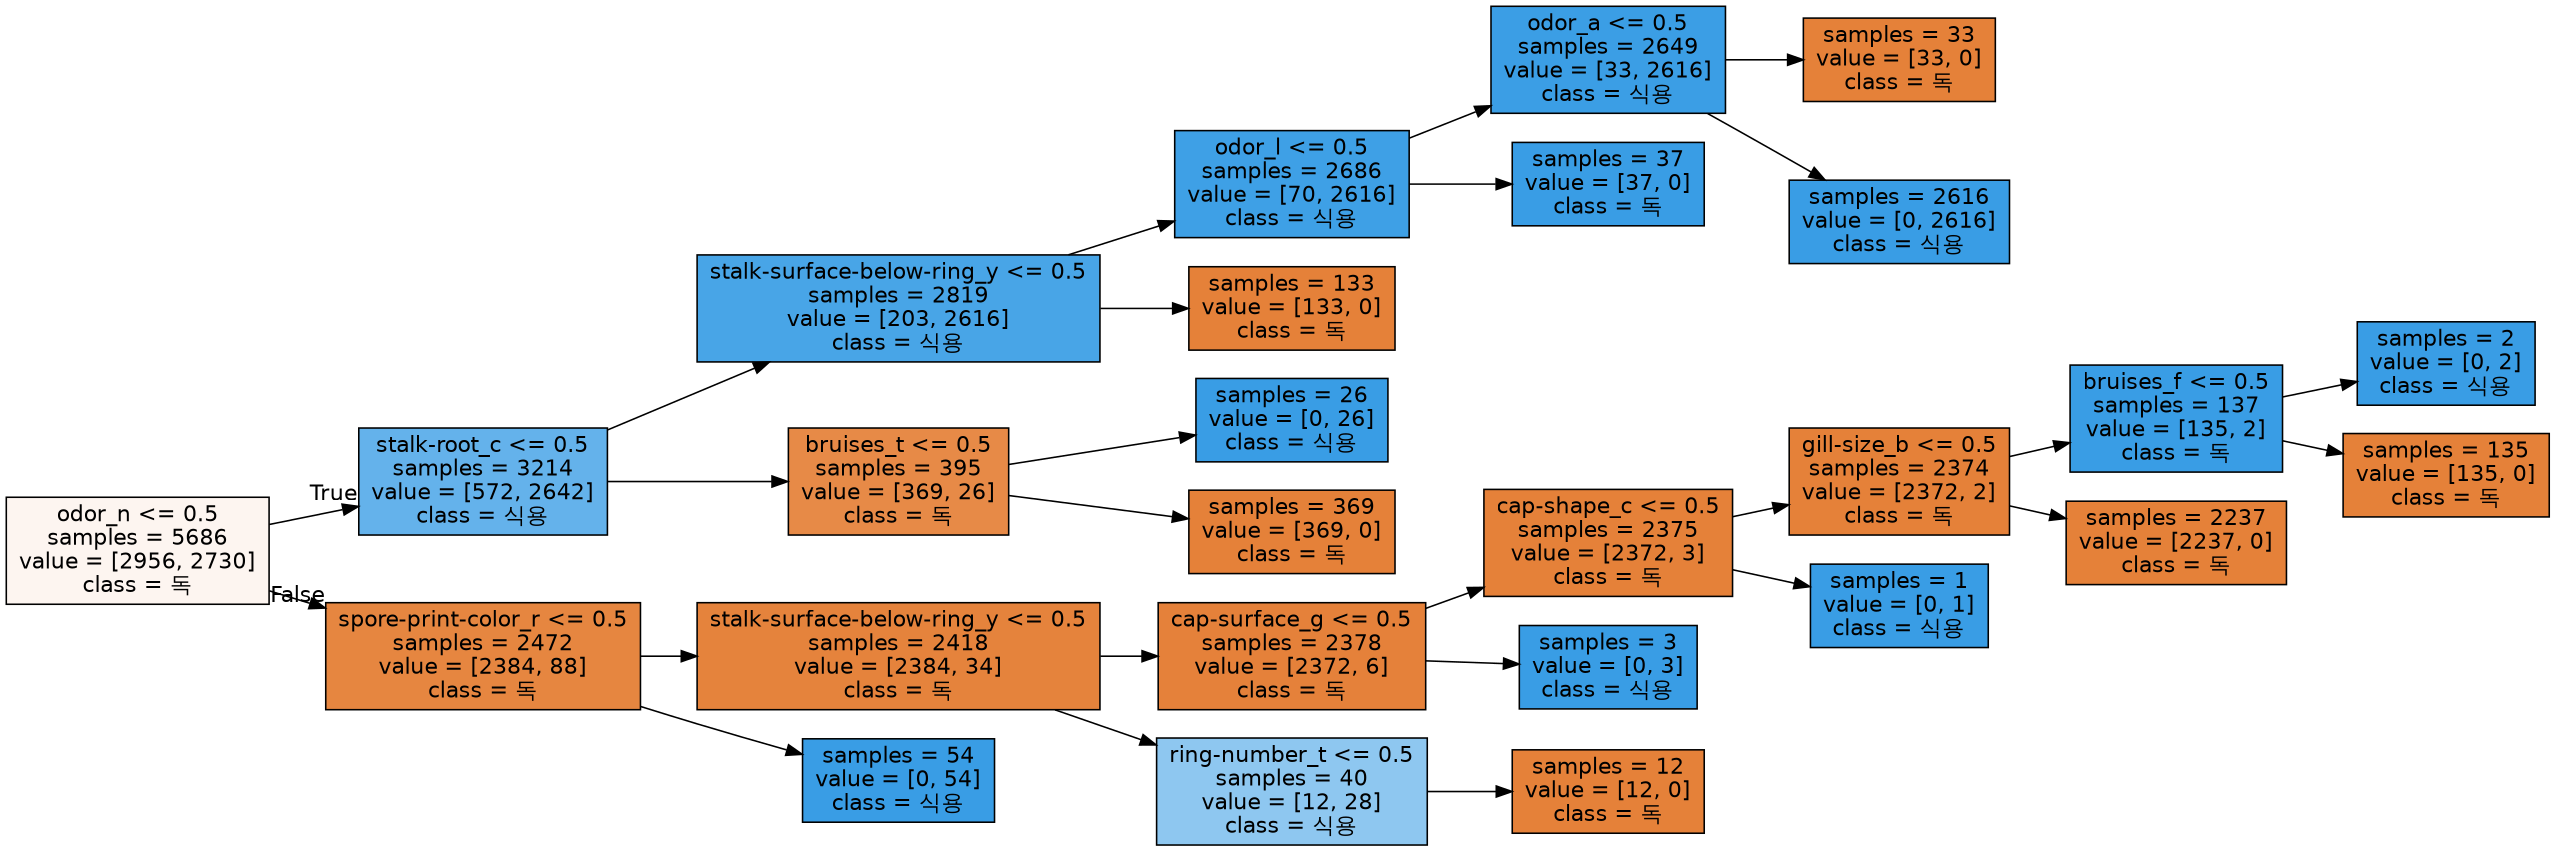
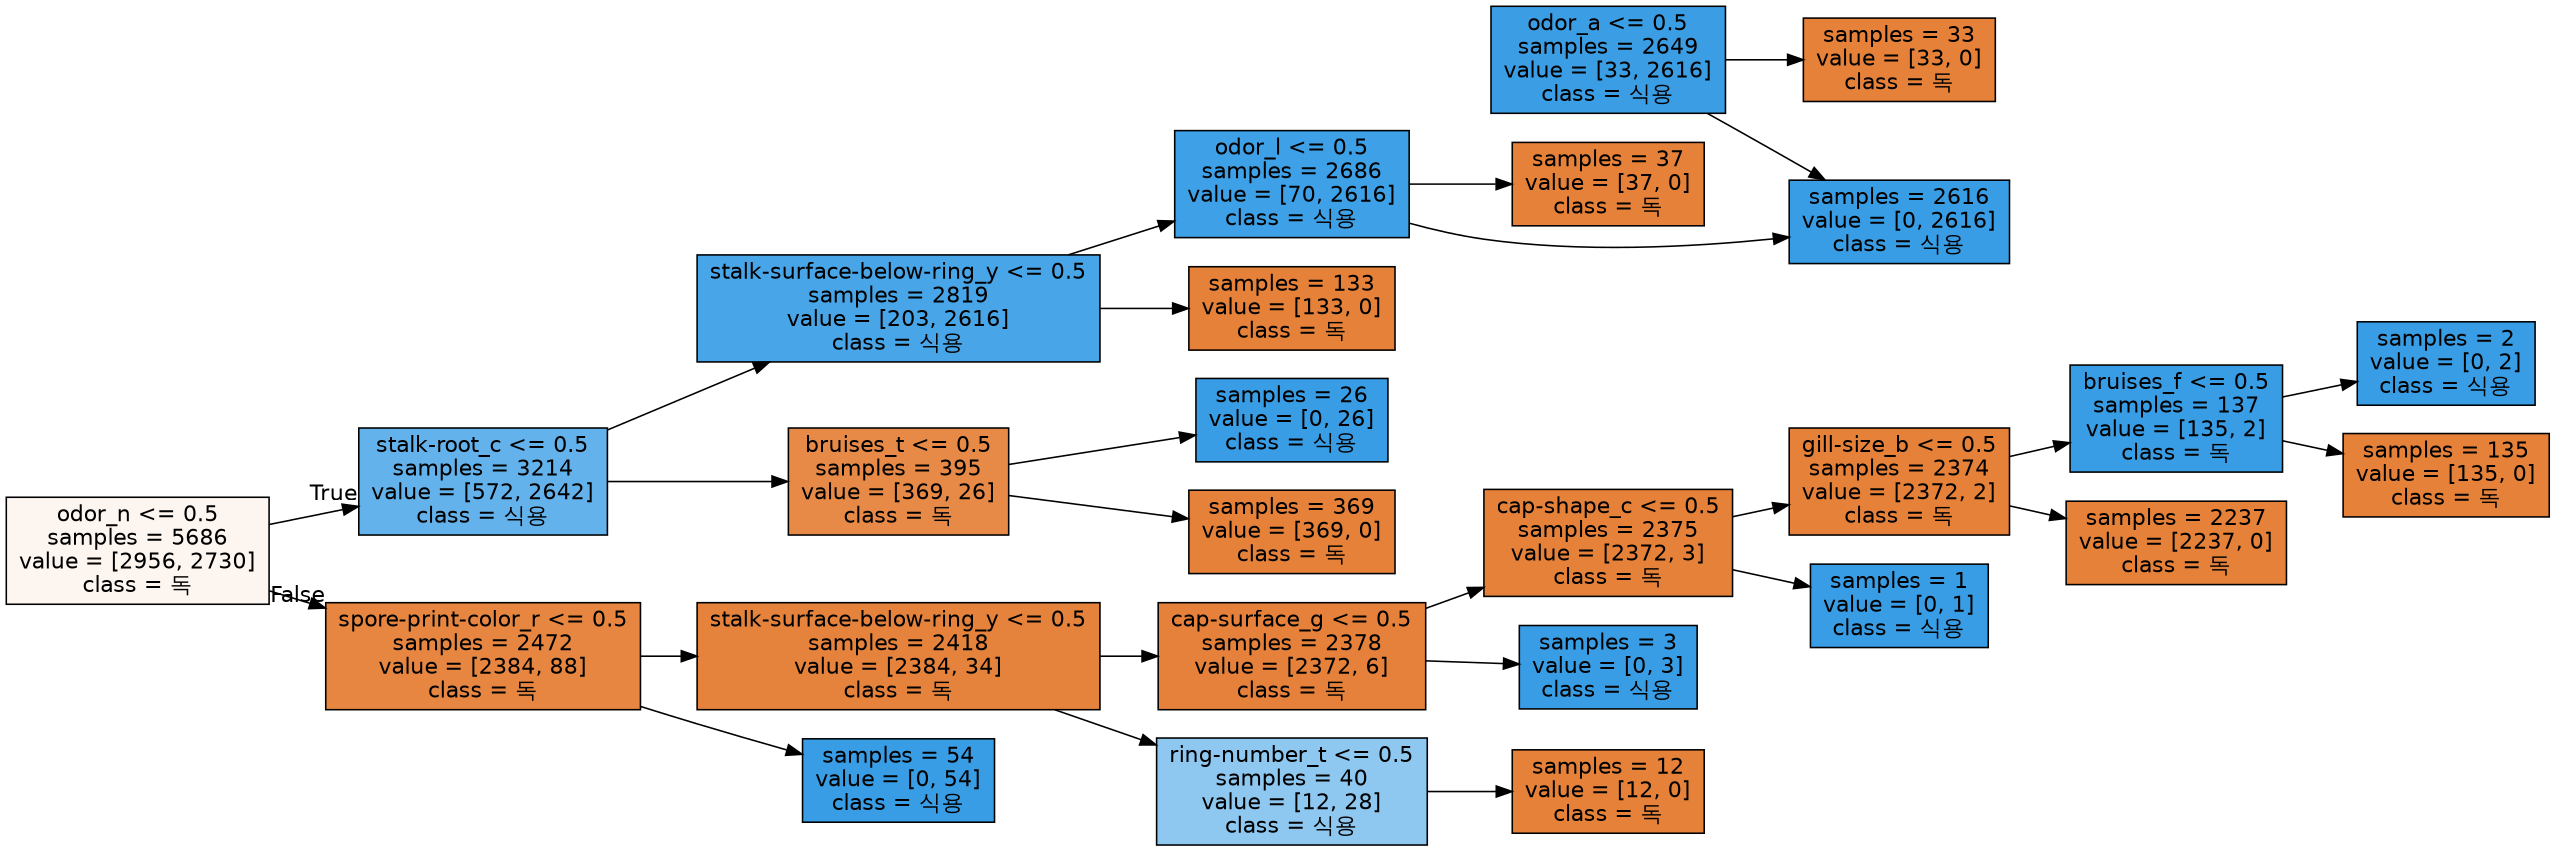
edge "odor_l <= 0.5 samples = 2686 value = [70, 2616] class = 식용" -> "odor_a <= 0.5 samples = 2649 value = [33, 2616] class = 식용": now "odor_l <= 0.5 samples = 2686 value = [70, 2616] class = 식용" -> "samples = 2616 value = [0, 2616] class = 식용"
node "samples = 37 value = [37, 0] class = 독": fillcolor #399de5 -> #e58139
